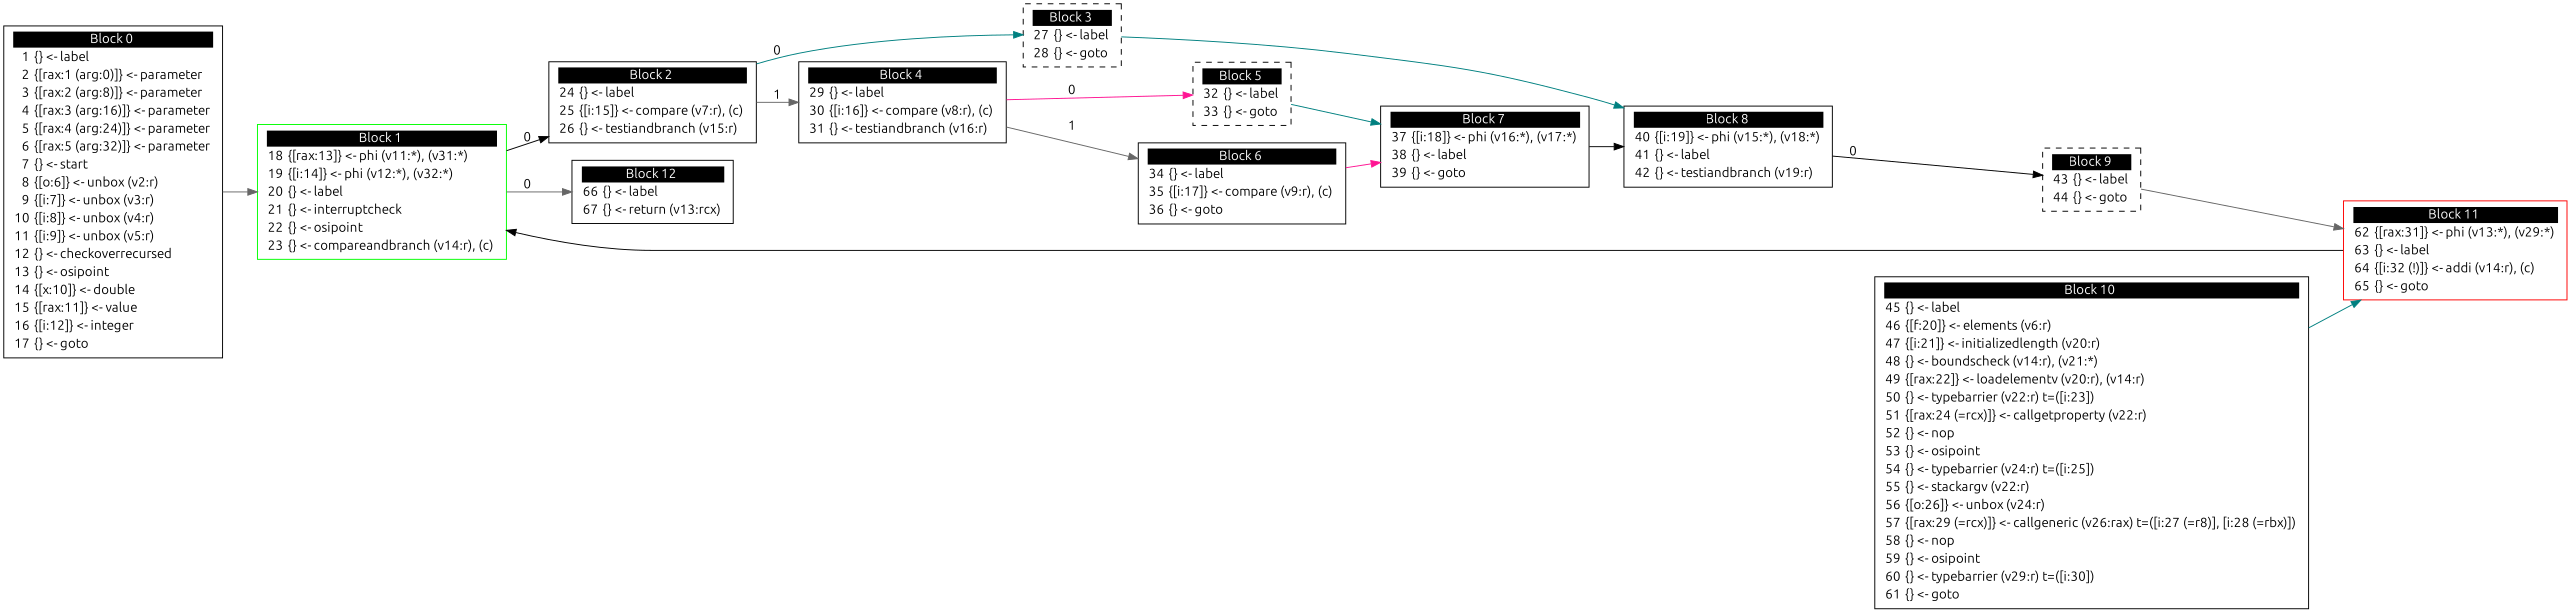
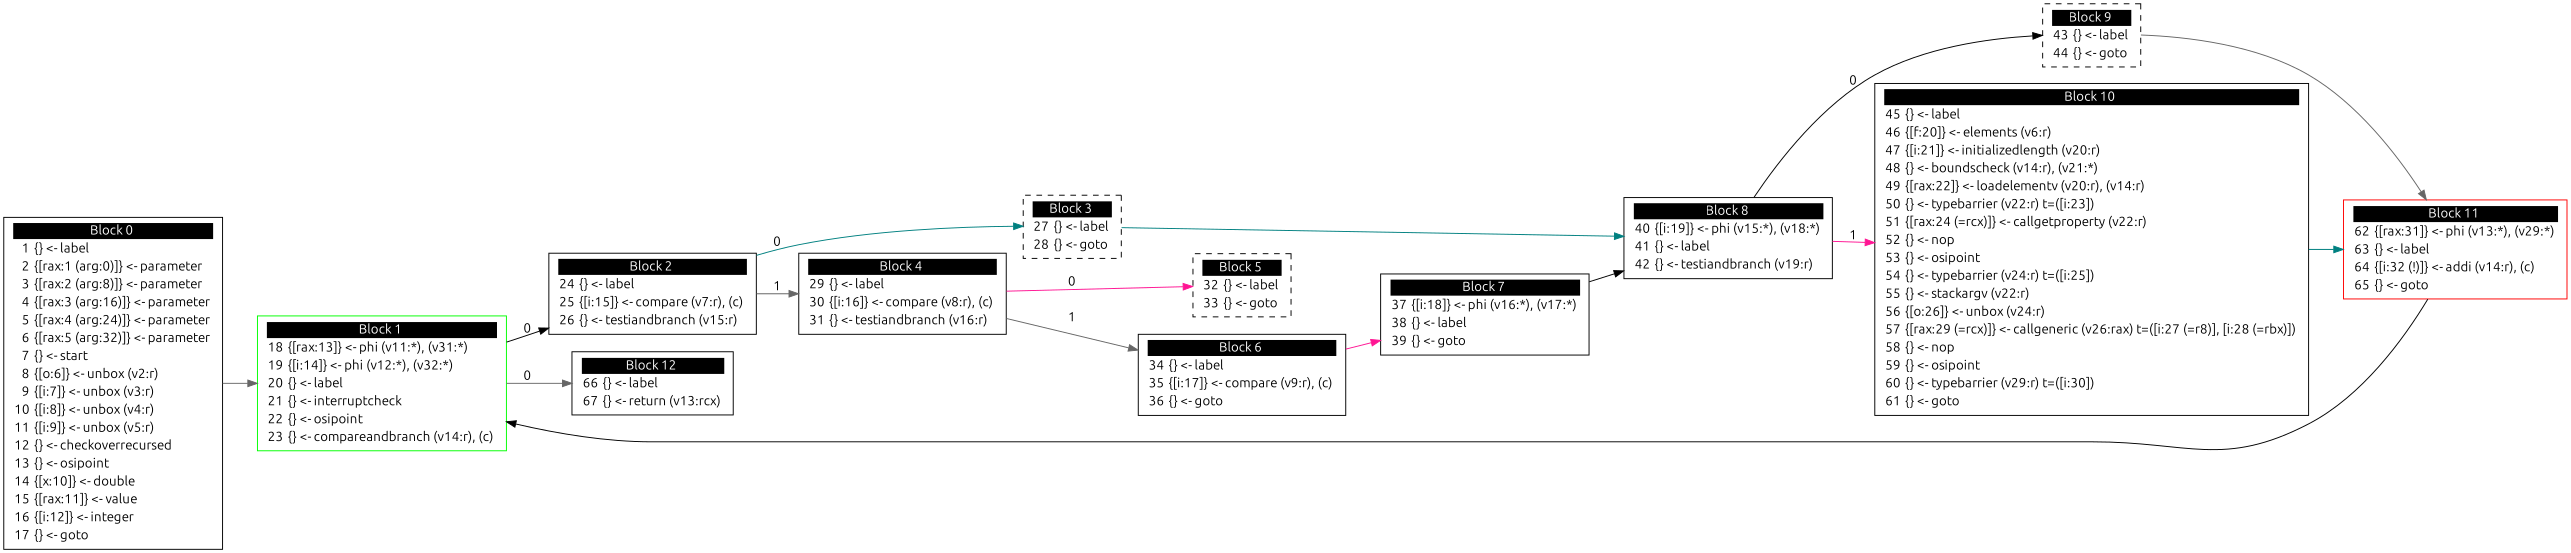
edge "Block 5" -> "Block 7": removed
edge "Block 8" -> "Block 10": added, label "1"
